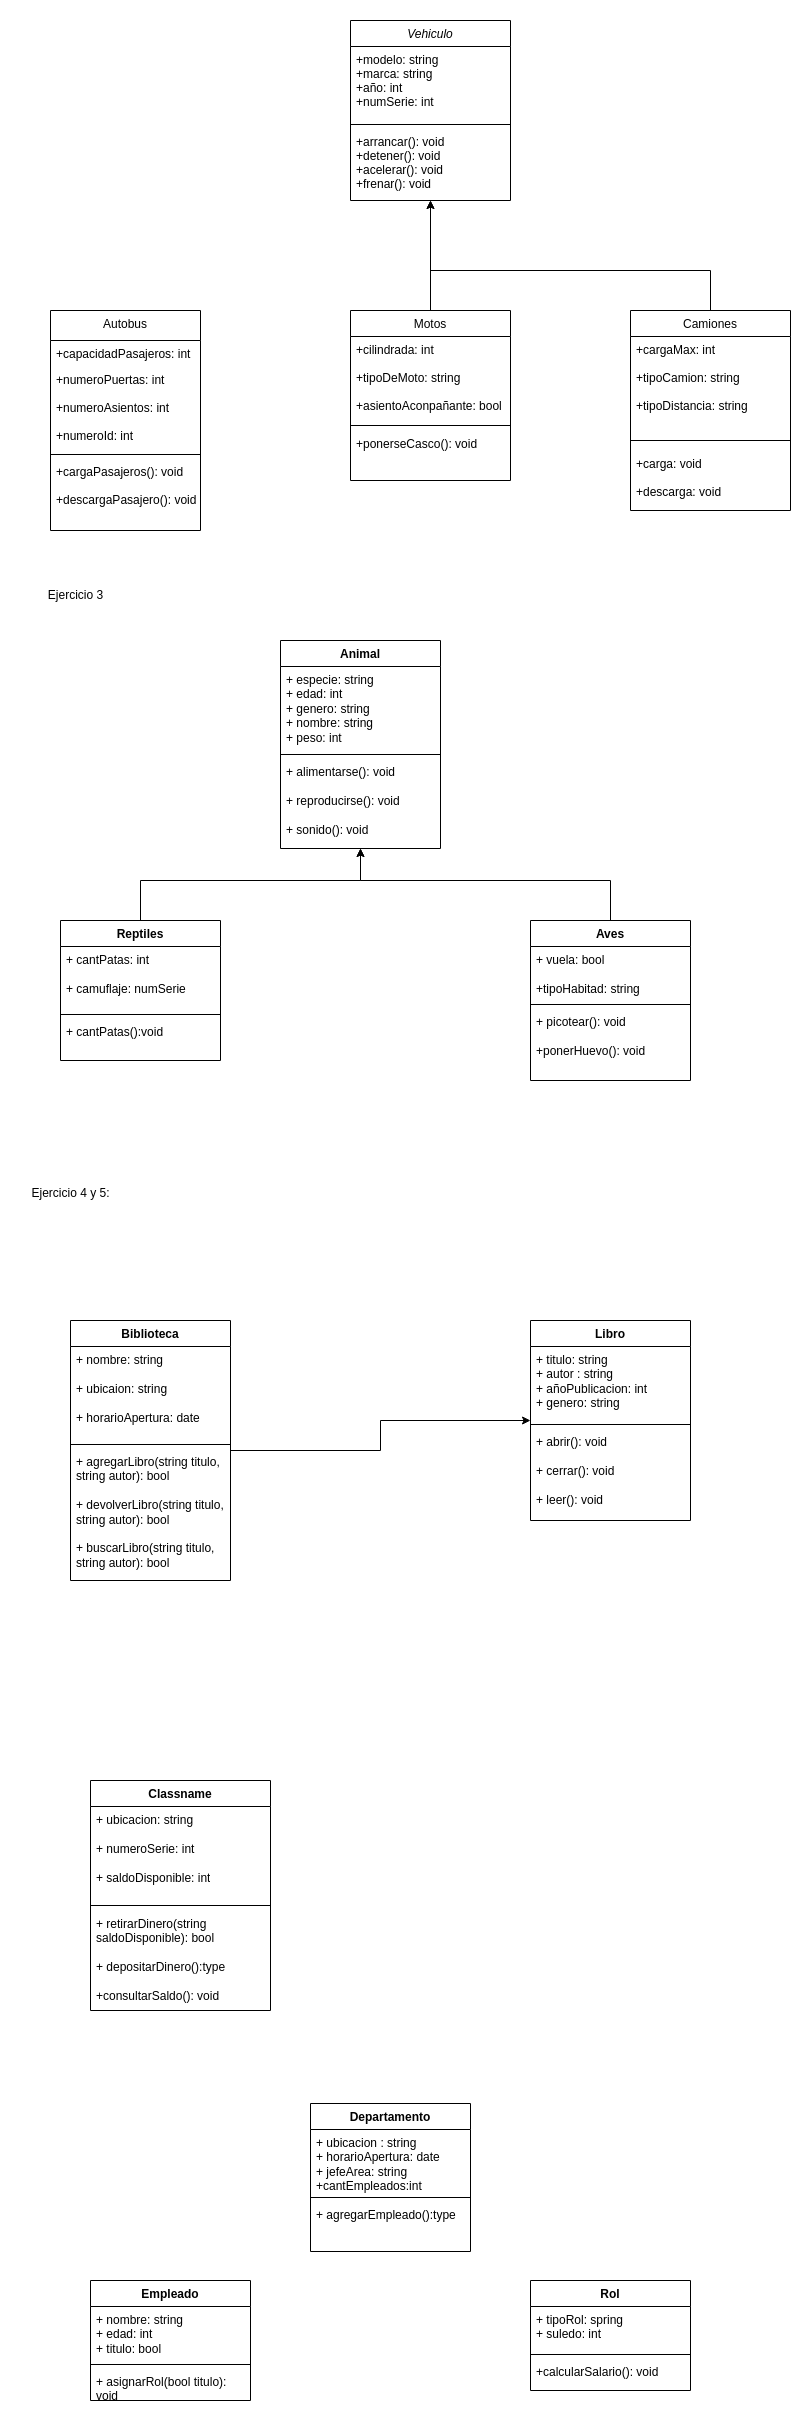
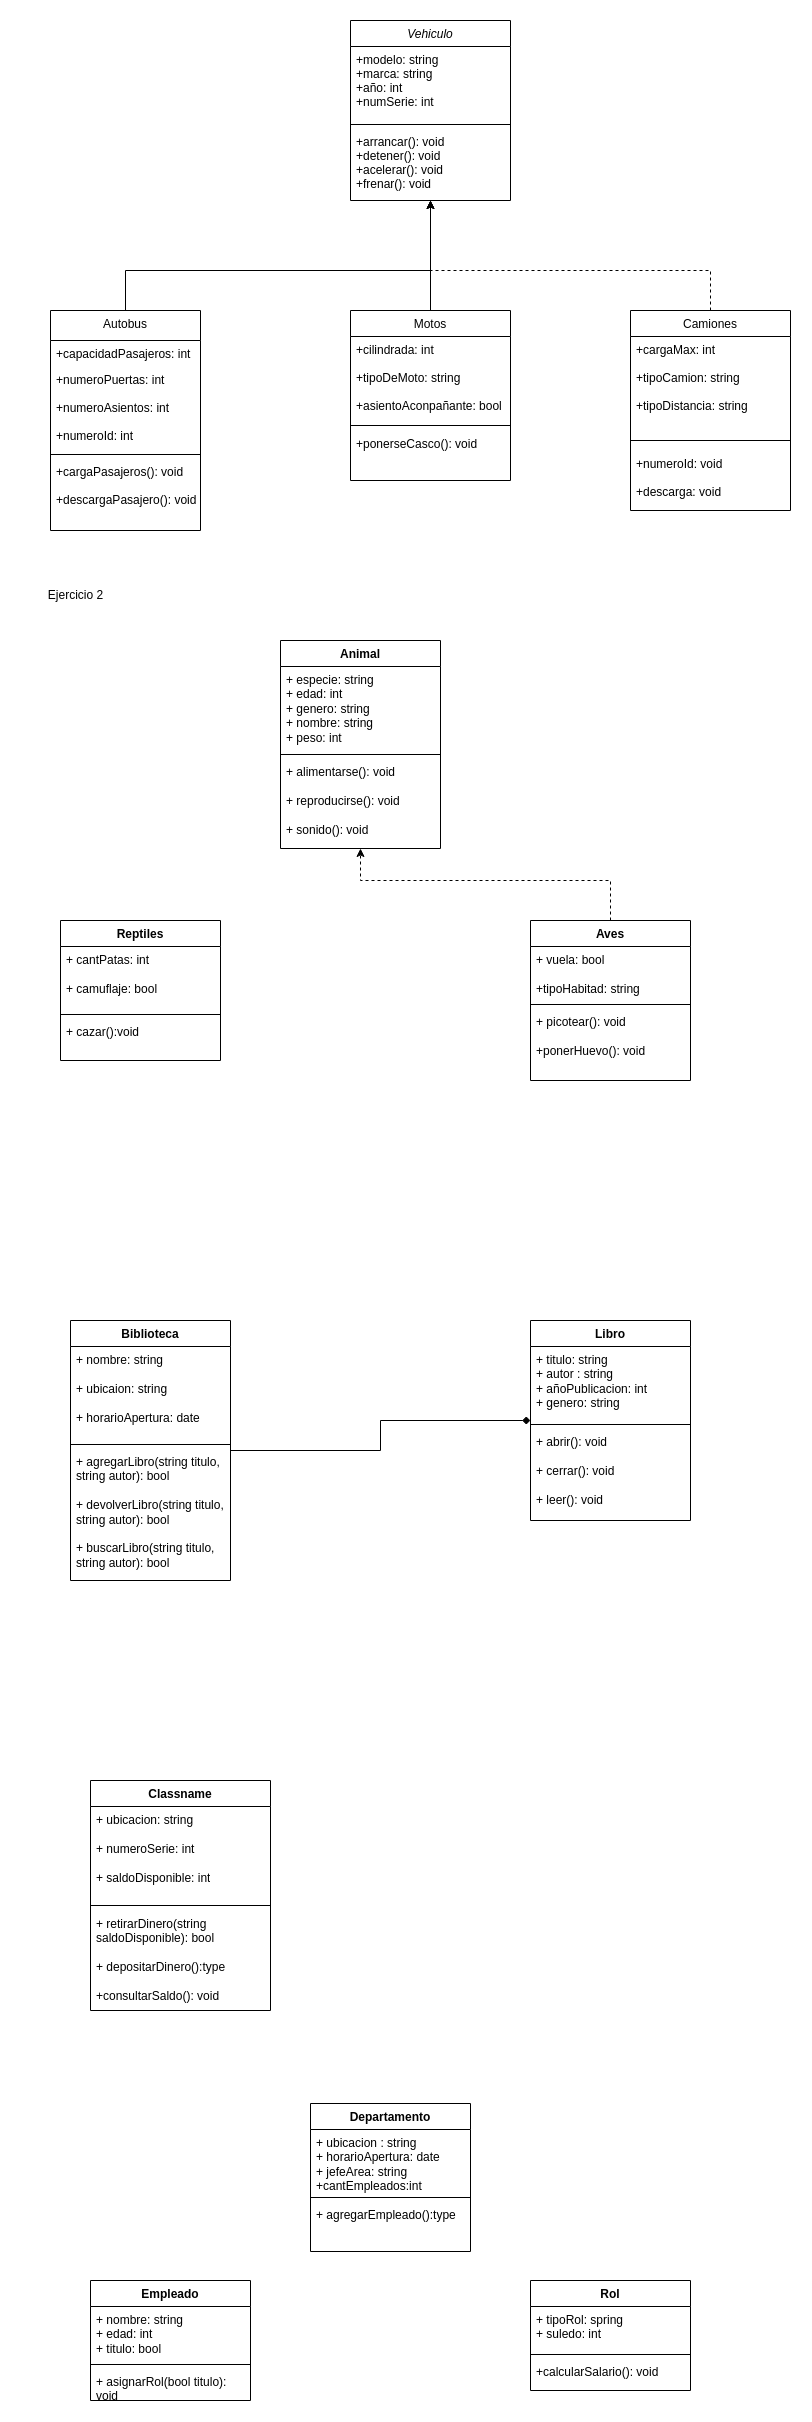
edge "Autobus" -> "Vehiculo": added
edge "Camiones" -> "Vehiculo": style solid -> dashed
node "+carga: void +descarga: void": label "+carga: void +descarga: void" -> "+numeroId: void +descarga: void"
node "Ejercicio 3": label "Ejercicio 3" -> "Ejercicio 2"
edge "Reptiles" -> "Animal": removed
edge "Aves" -> "Animal": style solid -> dashed
node "+ cantPatas: int + camuflaje: numSerie": label "+ cantPatas: int + camuflaje: numSerie" -> "+ cantPatas: int + camuflaje: bool"
node "+ cantPatas():void": label "+ cantPatas():void" -> "+ cazar():void"
node "Ejercicio 4 y 5:": removed
edge "Biblioteca" -> "Libro": arrowhead classic -> diamond
